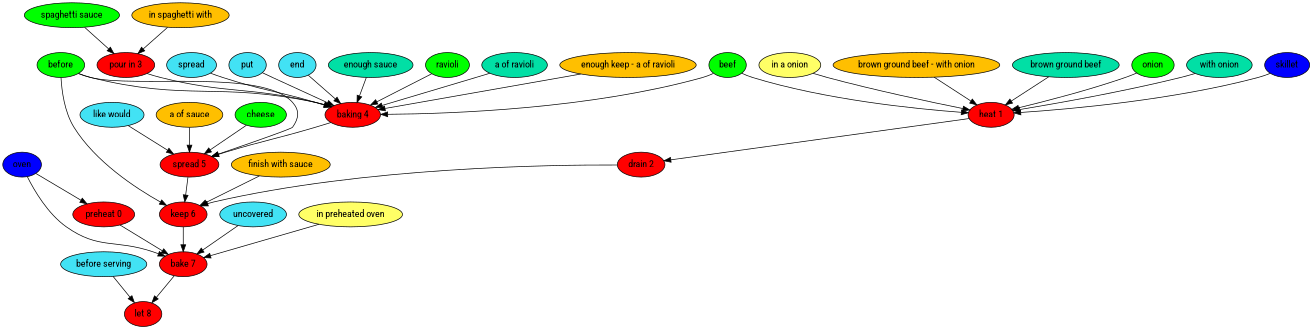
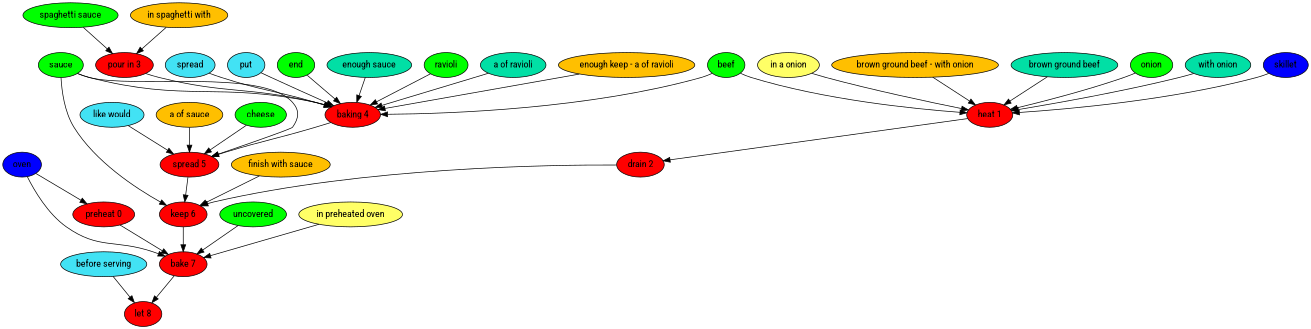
node "before": label "before" -> "sauce"
node "end": fillcolor #42e2f4 -> green
node "uncovered": fillcolor #42e2f4 -> green
